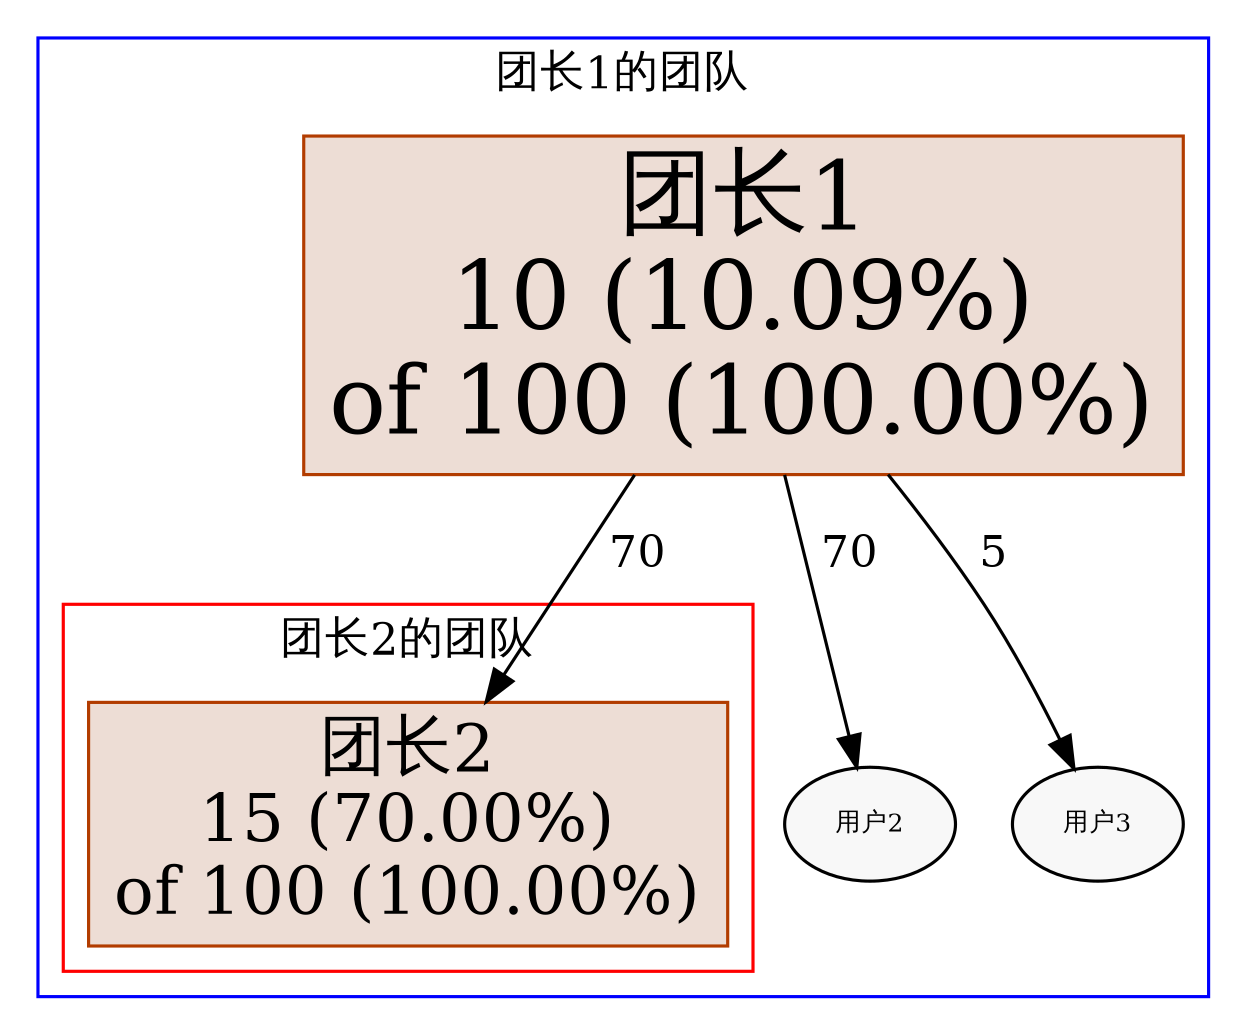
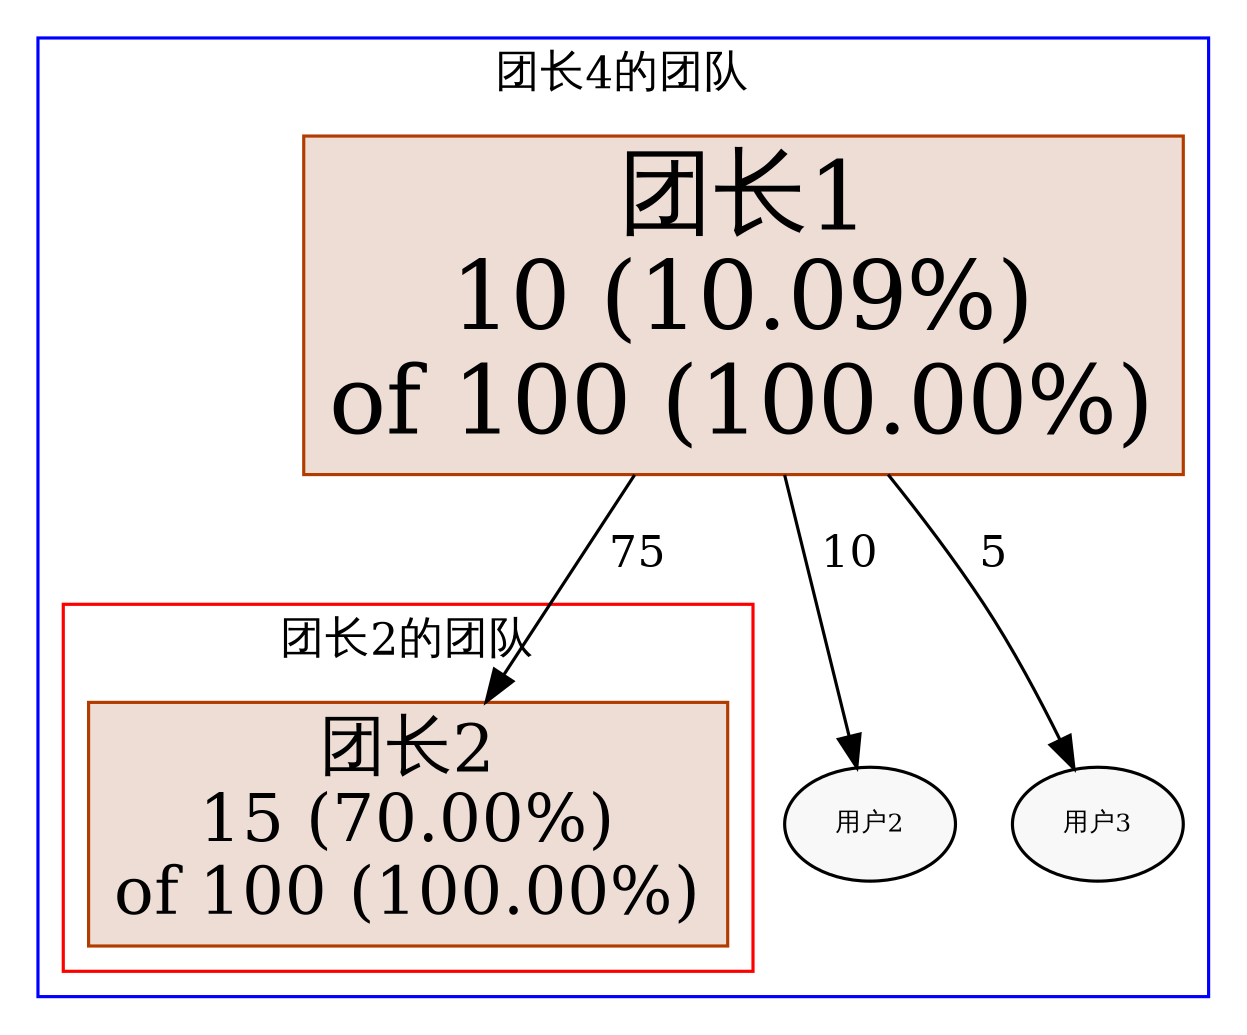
cluster "团长1的团队": label "团长1的团队" -> "团长4的团队"
edge "团长1 10 (10.09%) of 100 (100.00%)" -> "团长2 15 (70.00%) of 100 (100.00%)": label " 70" -> " 75"
edge "团长1 10 (10.09%) of 100 (100.00%)" -> "用户2": label " 70" -> " 10"
